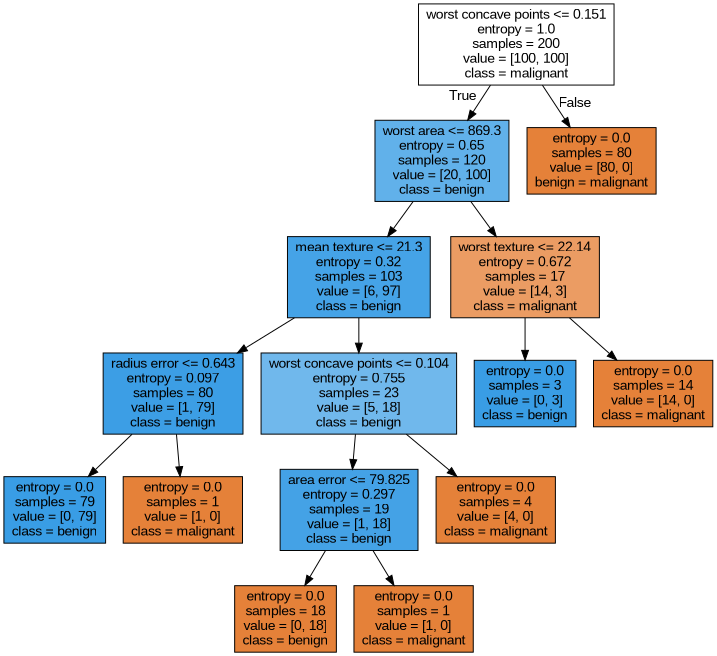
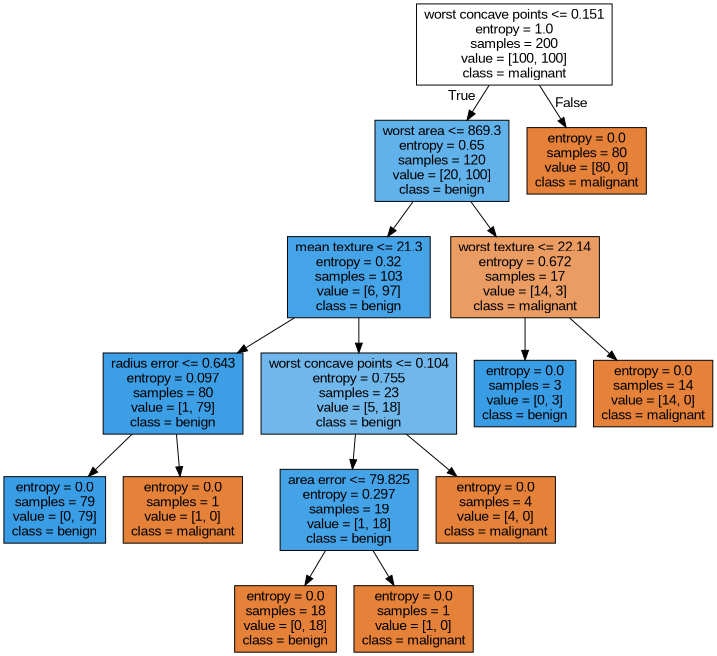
node "entropy = 0.0 samples = 80 value = [80, 0] benign = malignant": label "entropy = 0.0 samples = 80 value = [80, 0] benign = malignant" -> "entropy = 0.0 samples = 80 value = [80, 0] class = malignant"
